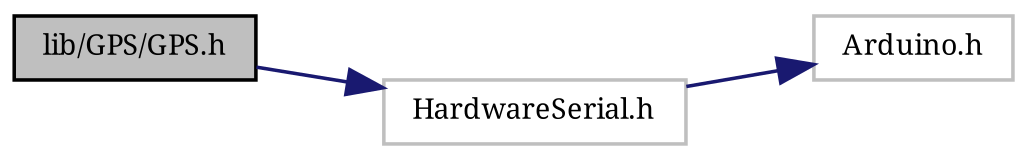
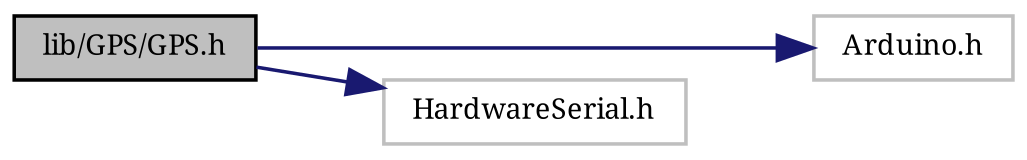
edge "HardwareSerial.h" -> "Arduino.h": now "lib/GPS/GPS.h" -> "Arduino.h"
